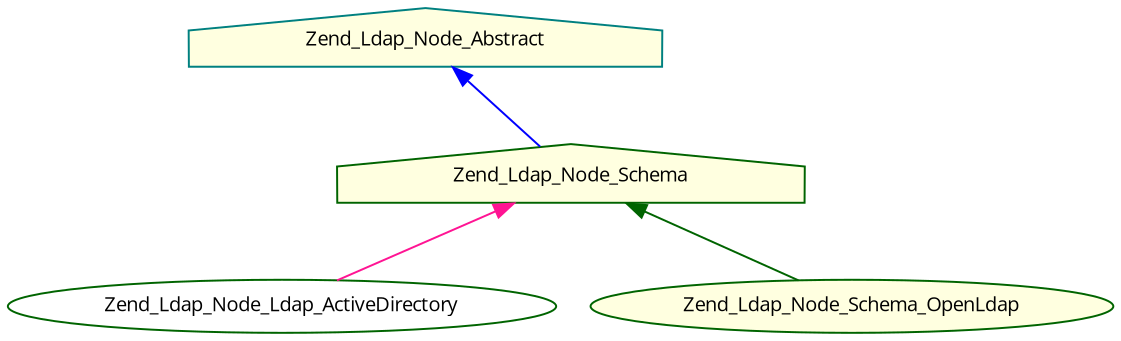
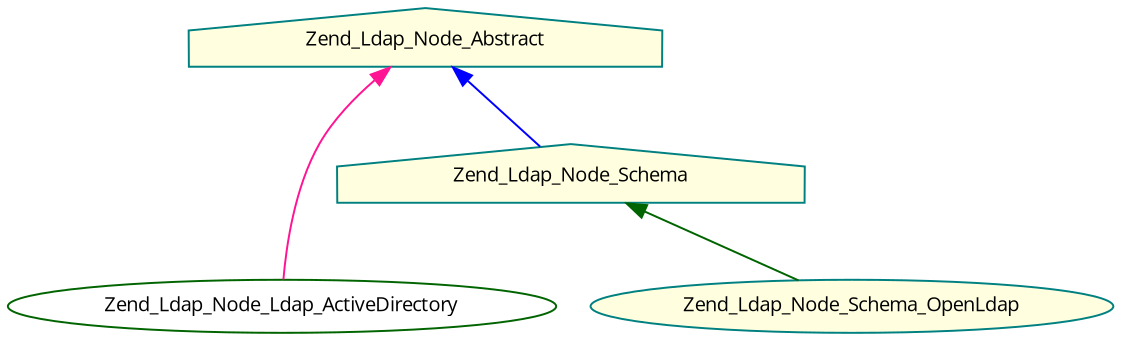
node "Zend_Ldap_Node_Schema": color darkgreen -> teal
edge "Zend_Ldap_Node_Ldap_ActiveDirectory" -> "Zend_Ldap_Node_Schema": now "Zend_Ldap_Node_Ldap_ActiveDirectory" -> "Zend_Ldap_Node_Abstract"
node "Zend_Ldap_Node_Schema_OpenLdap": color darkgreen -> teal
